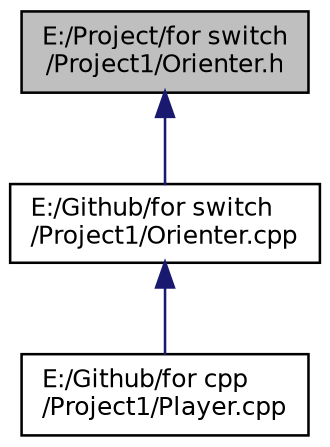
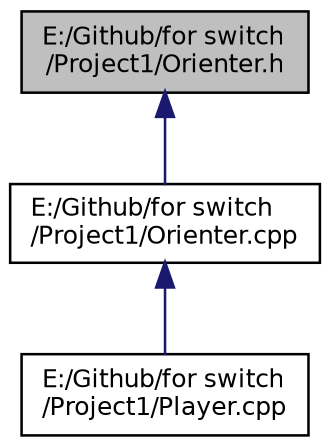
node "E:/Project/for switch /Project1/Orienter.h": label "E:/Project/for switch /Project1/Orienter.h" -> "E:/Github/for switch /Project1/Orienter.h"
node "E:/Github/for cpp /Project1/Player.cpp": label "E:/Github/for cpp /Project1/Player.cpp" -> "E:/Github/for switch /Project1/Player.cpp"
